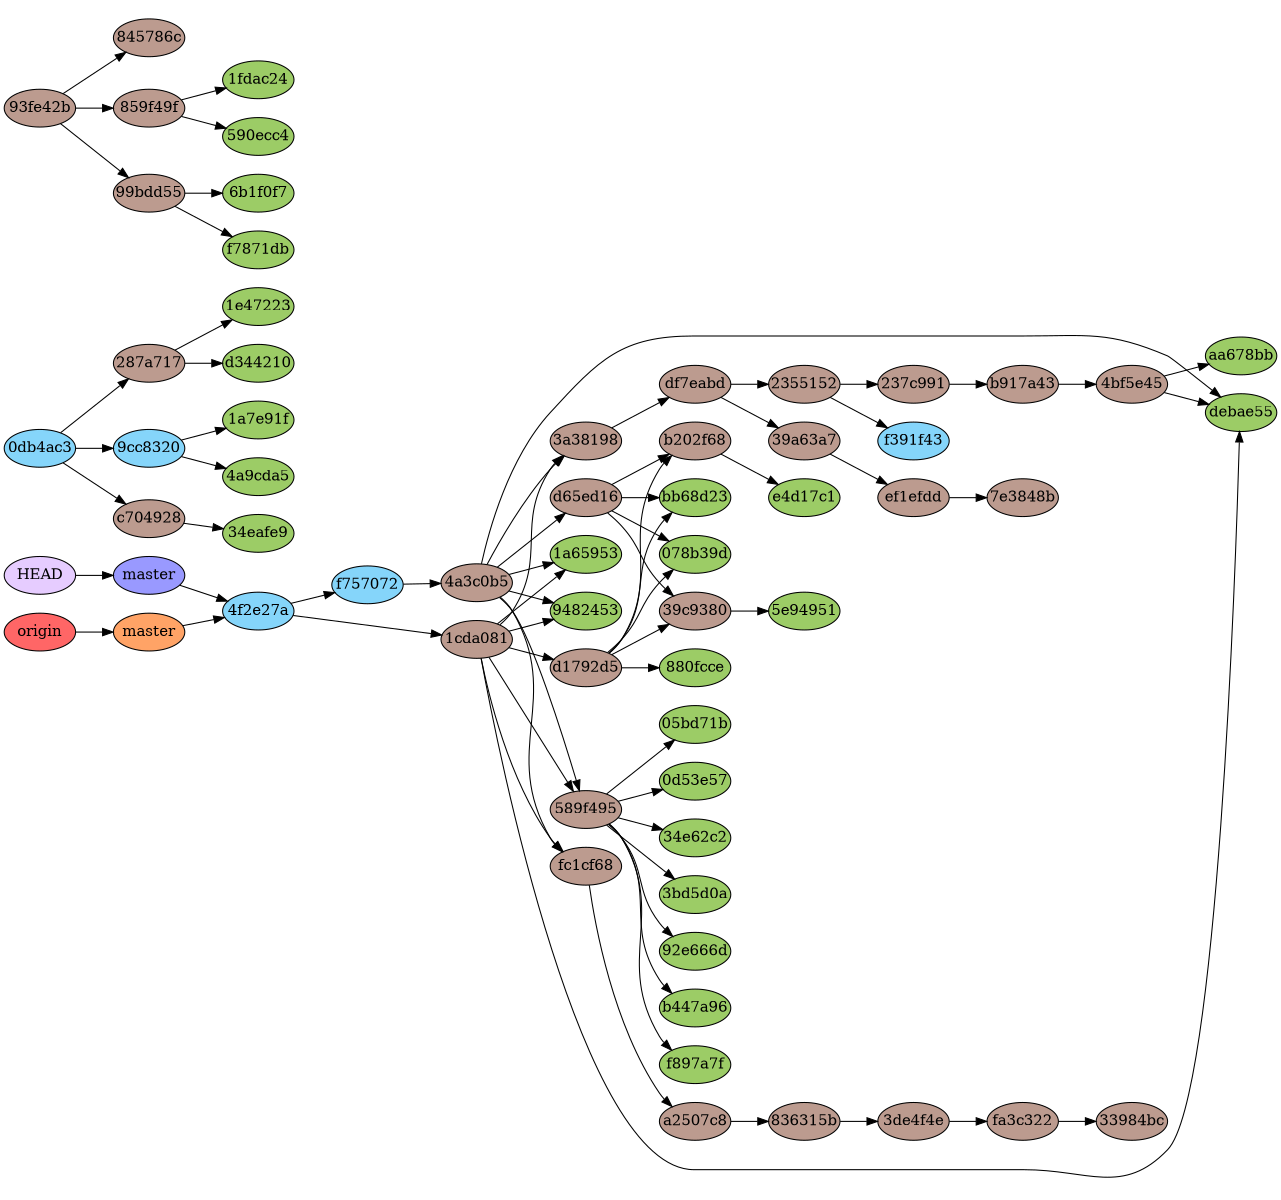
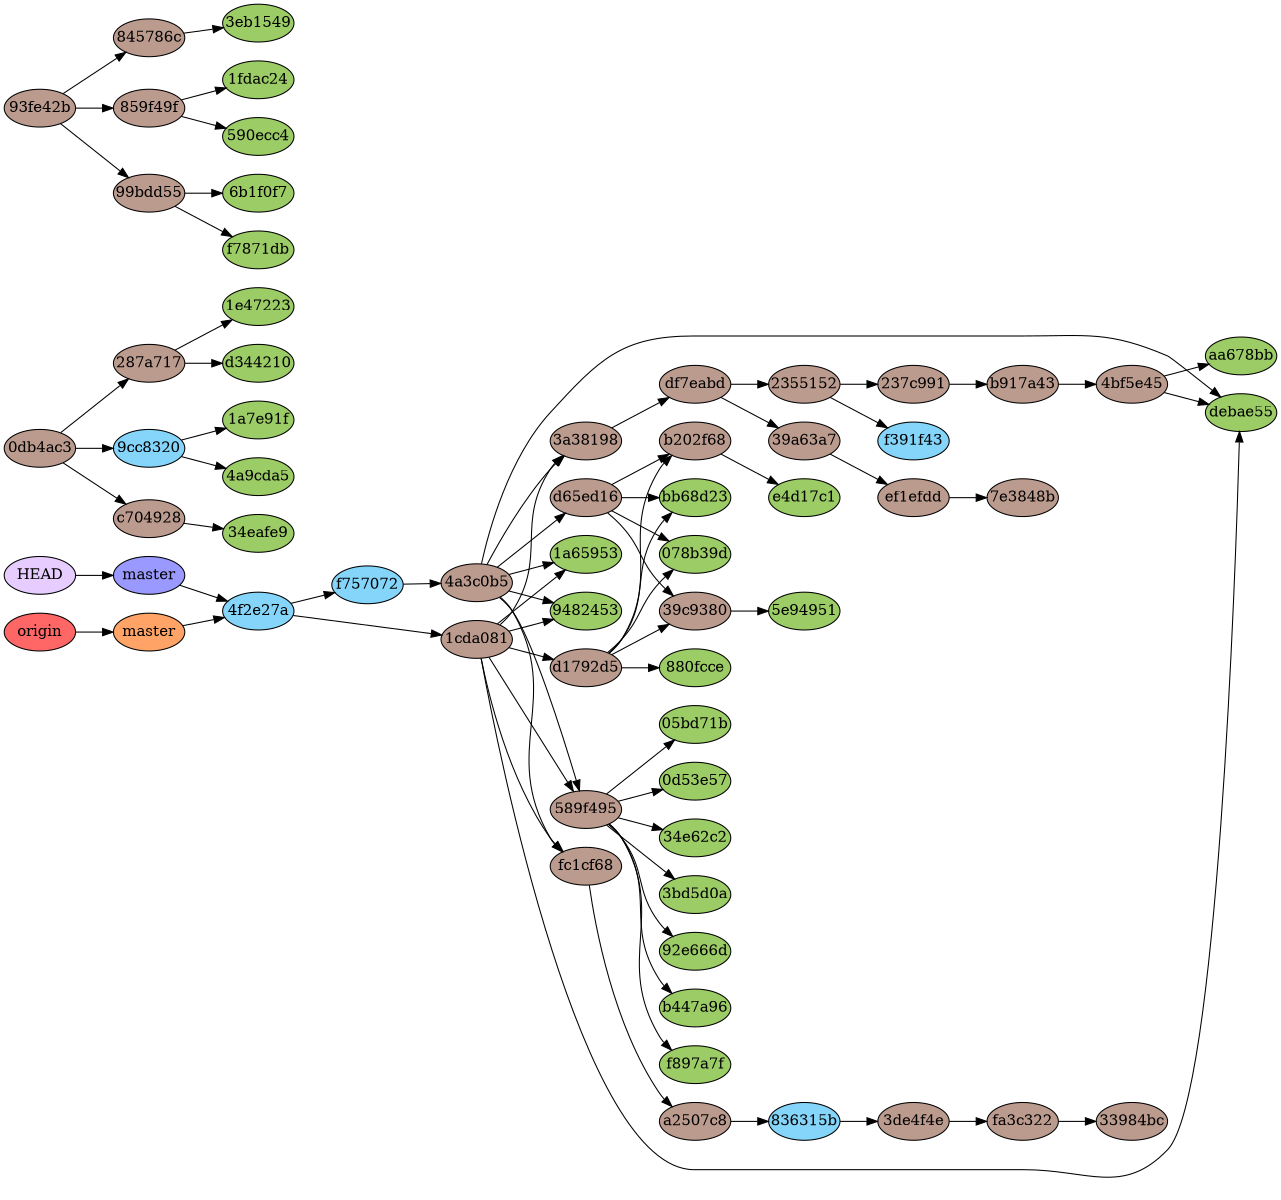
node "3eb1549": added
node "0db4ac3": fillcolor #85d5fa -> #bc9b8f
node "836315b": fillcolor #bc9b8f -> #85d5fa
